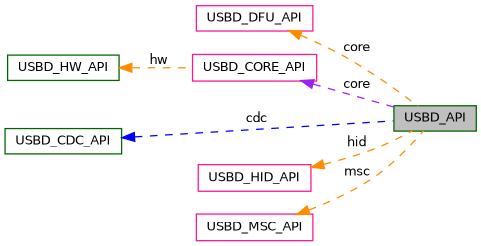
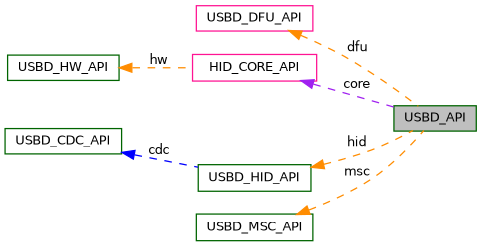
edge "USBD_API" -> "USBD_DFU_API": label " core" -> " dfu"
node "USBD_CORE_API": label "USBD_CORE_API" -> "HID_CORE_API"
edge "USBD_API" -> "USBD_CDC_API": now "USBD_HID_API" -> "USBD_CDC_API"
node "USBD_HID_API": color deeppink -> darkgreen
node "USBD_MSC_API": color deeppink -> darkgreen
